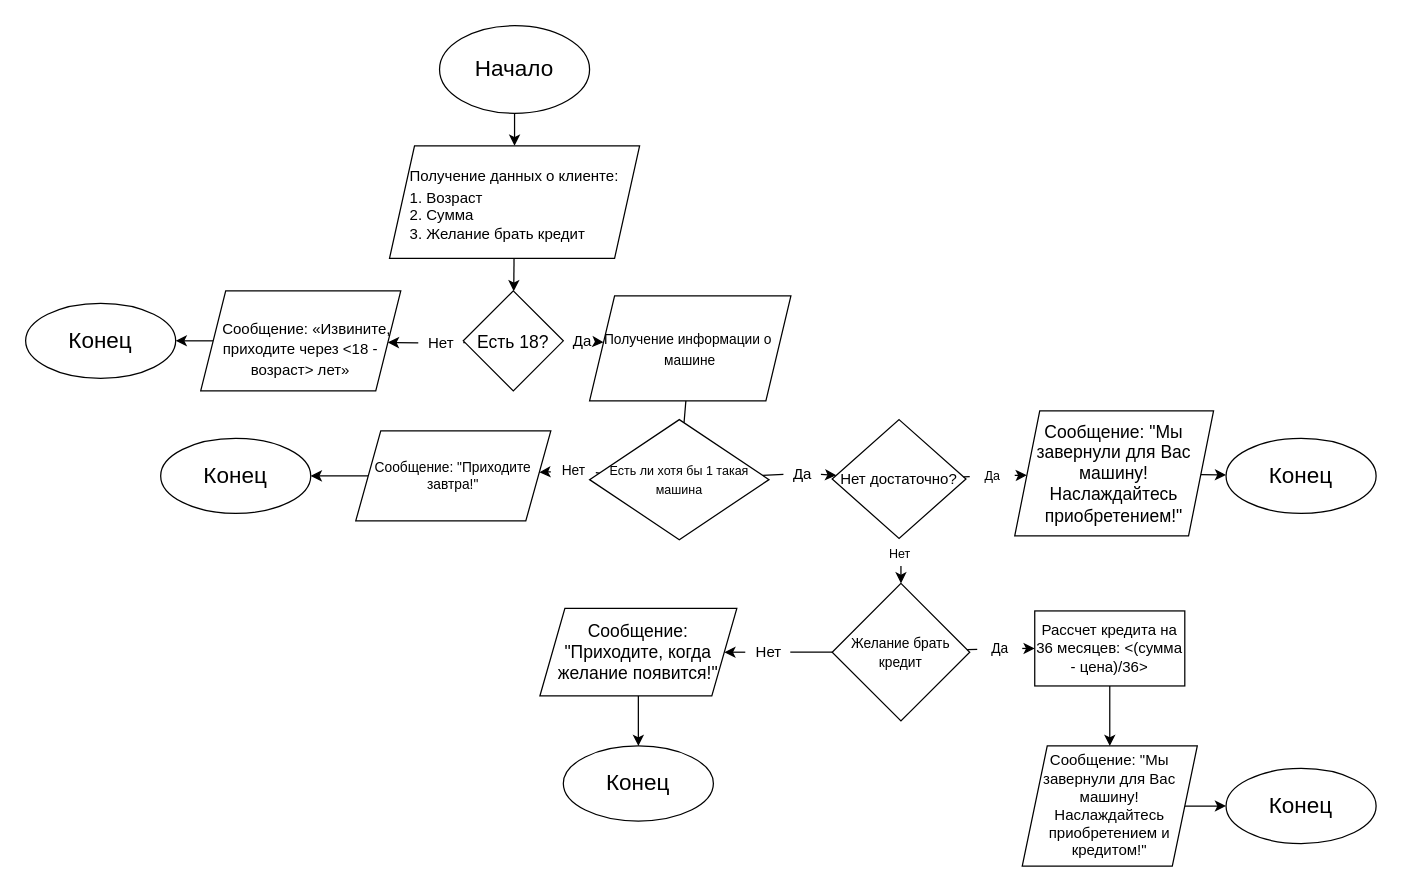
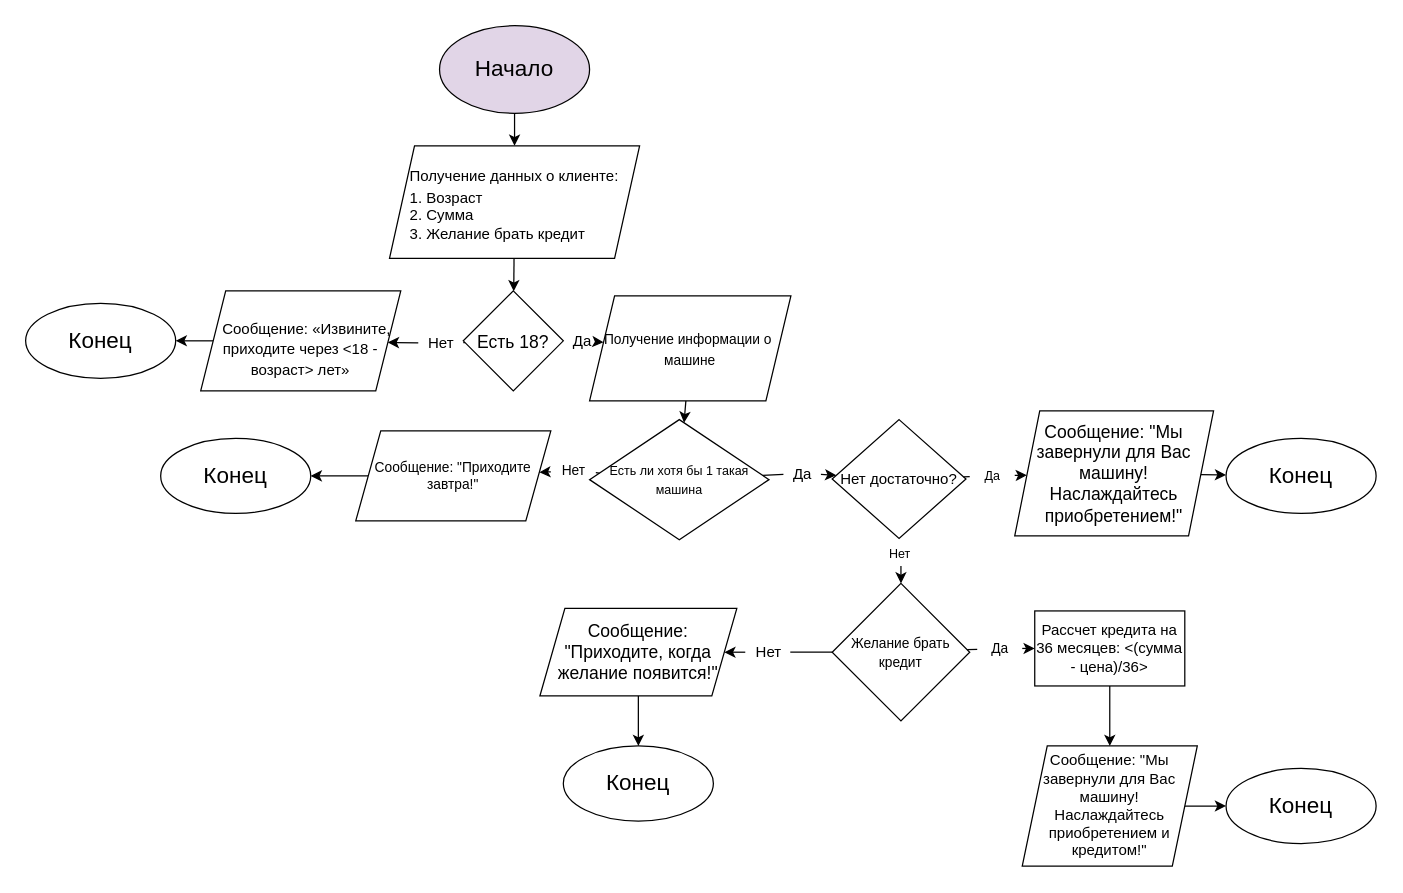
node "Начало": fillcolor #ffffff -> #e1d5e7
edge "Получение информации о машине" -- "Есть ли хотя бы 1 такая машина": arrowhead none -> classic
